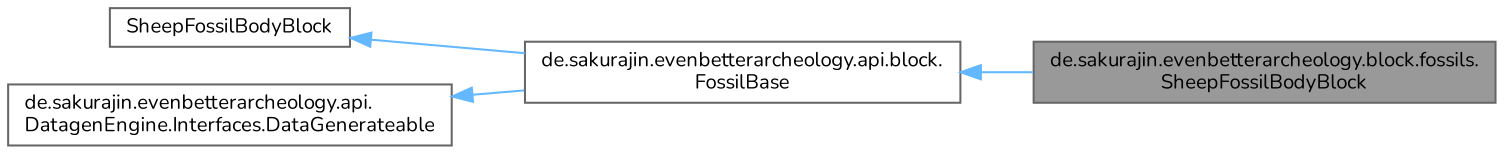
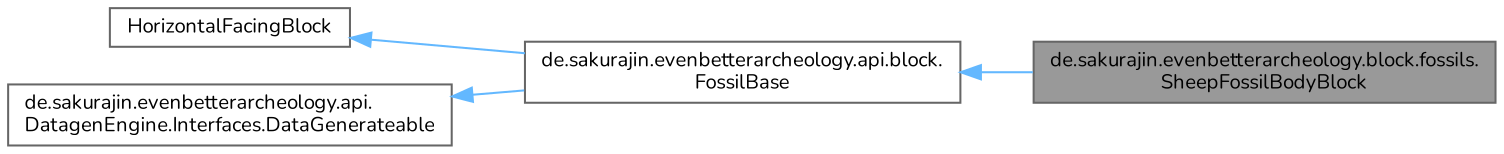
node "SheepFossilBodyBlock": label "SheepFossilBodyBlock" -> "HorizontalFacingBlock"
